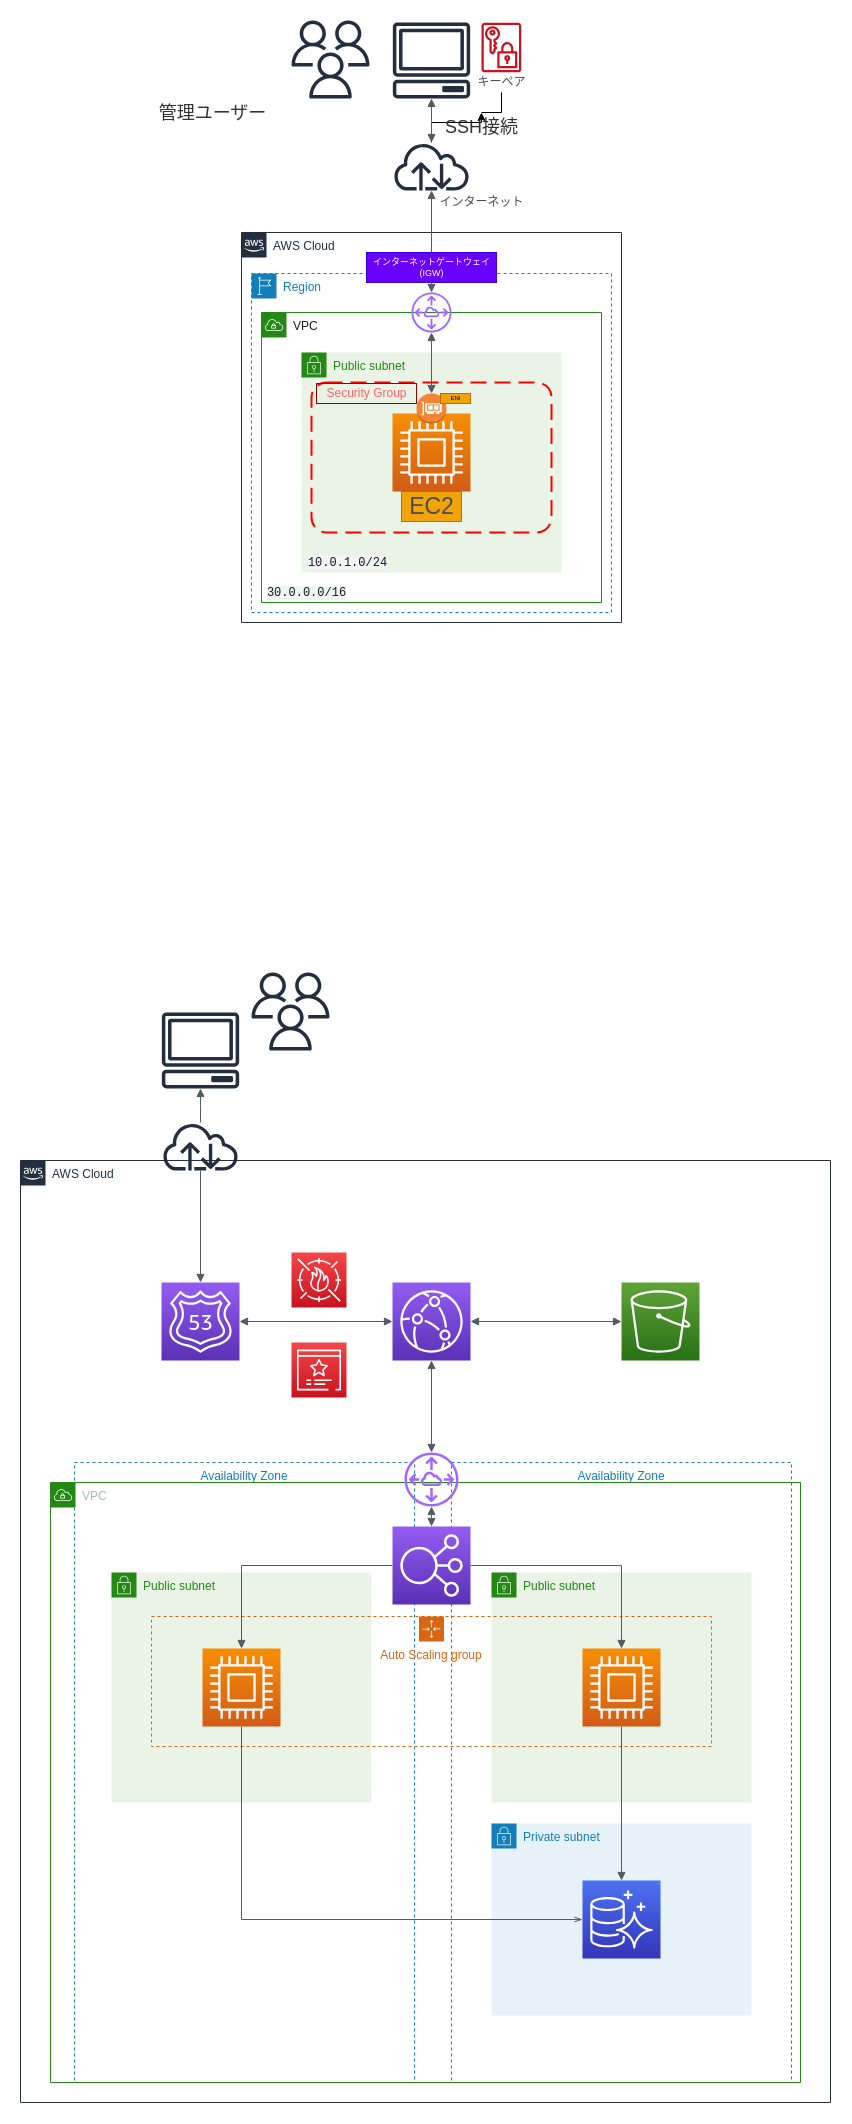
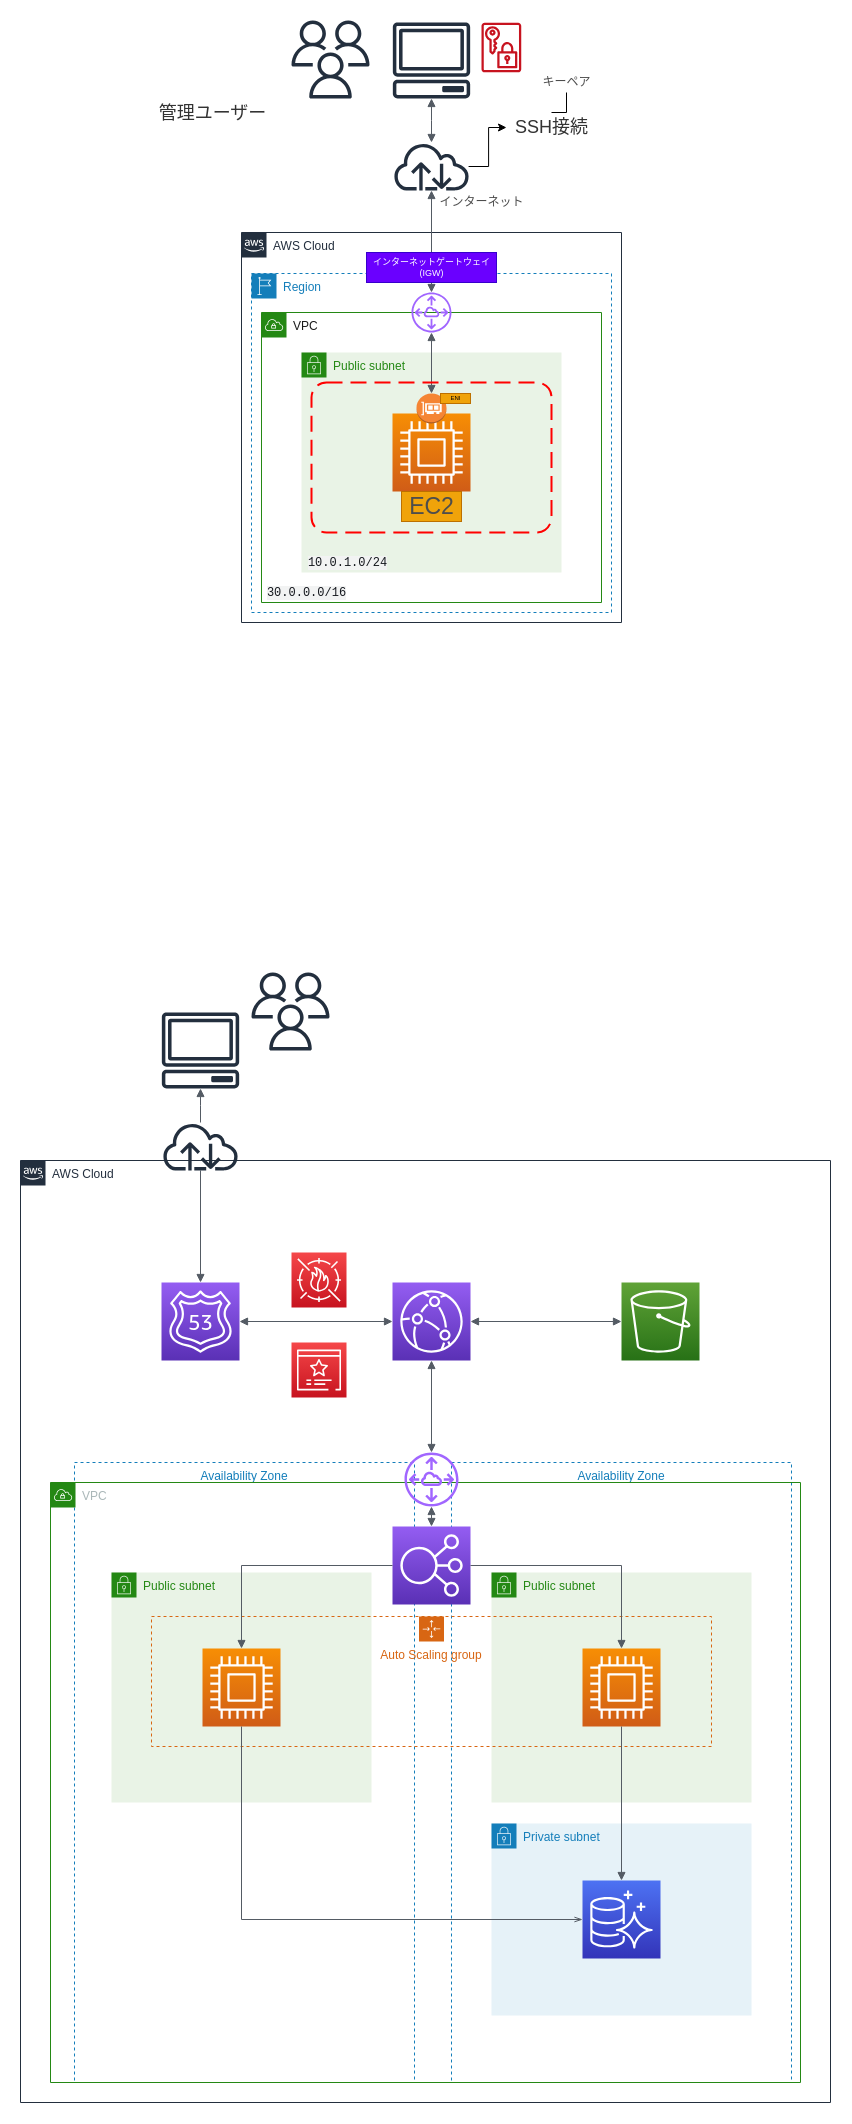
node "キーペア": moved (502, 83) -> (567, 83)
node "SSH接続": moved (482, 128) -> (552, 128)
node "Security Group": removed
